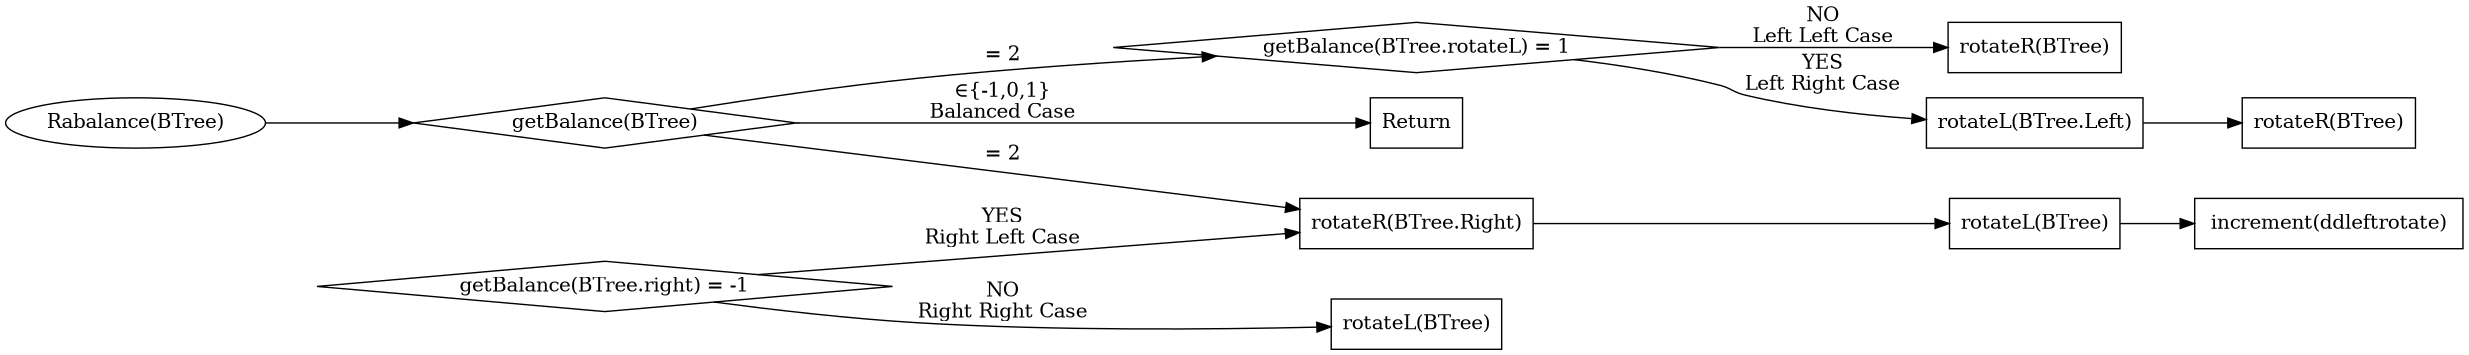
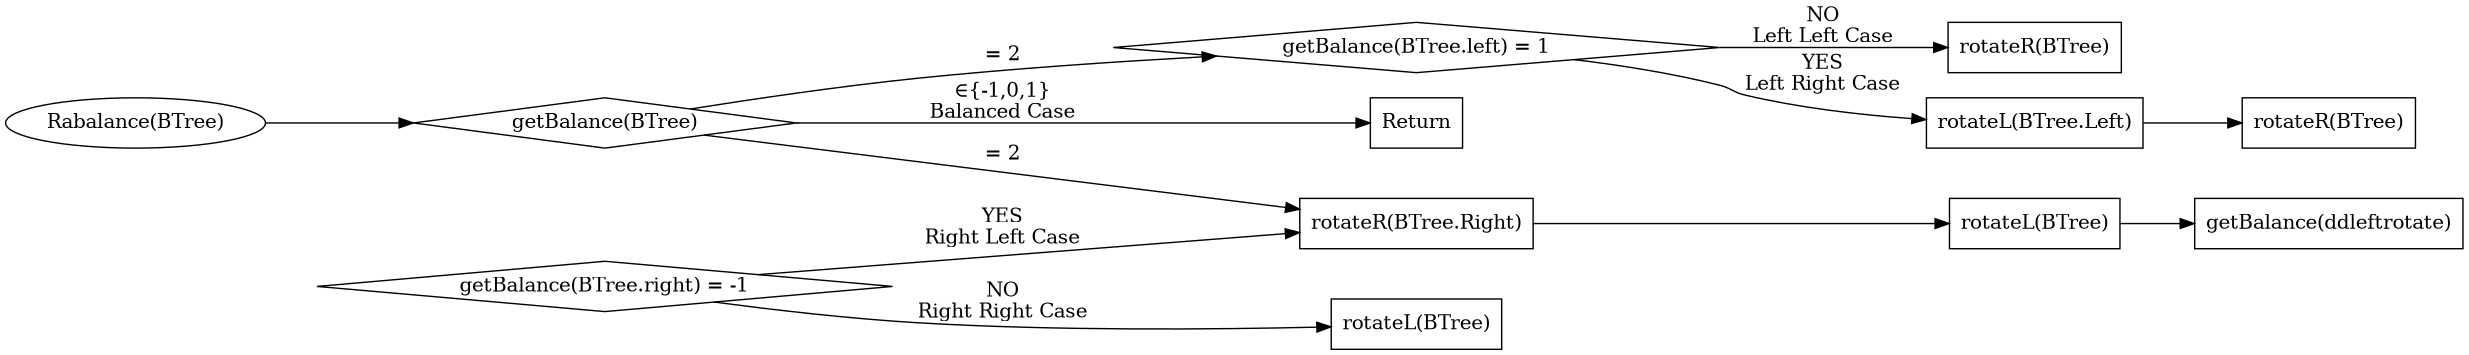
node "getBalance(BTree.rotateL) = 1": label "getBalance(BTree.rotateL) = 1" -> "getBalance(BTree.left) = 1"
node "increment(ddleftrotate)": label "increment(ddleftrotate)" -> "getBalance(ddleftrotate)"
